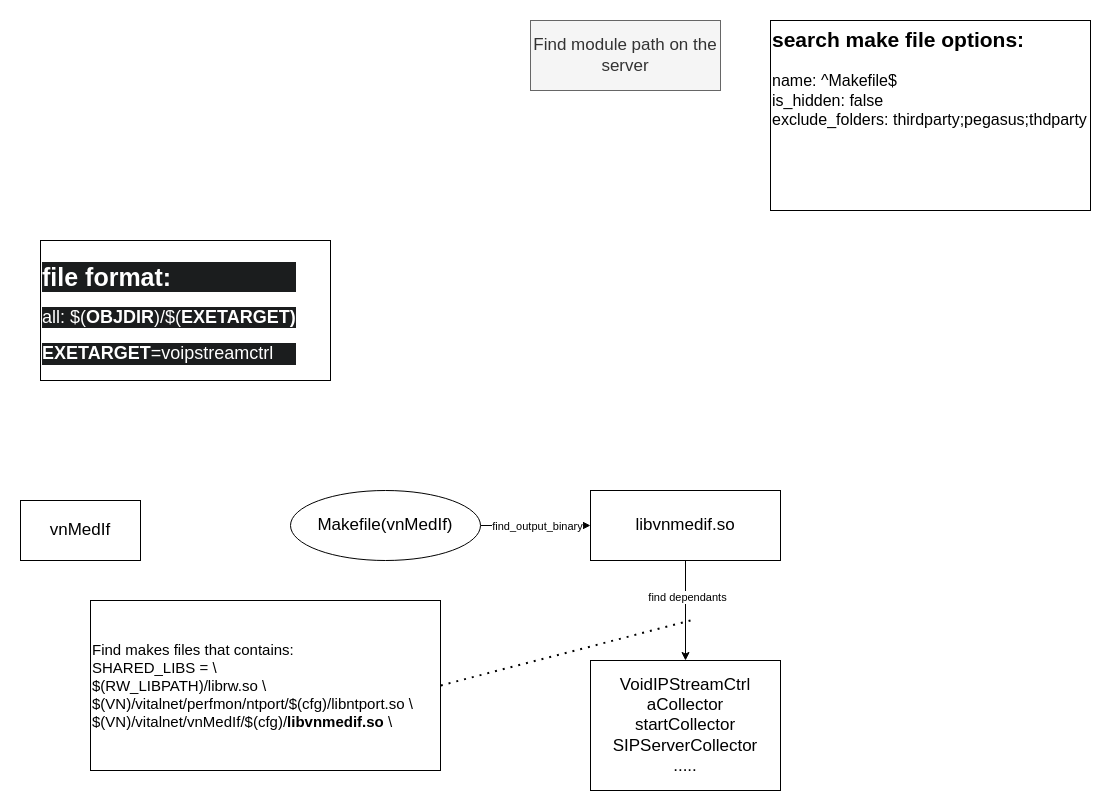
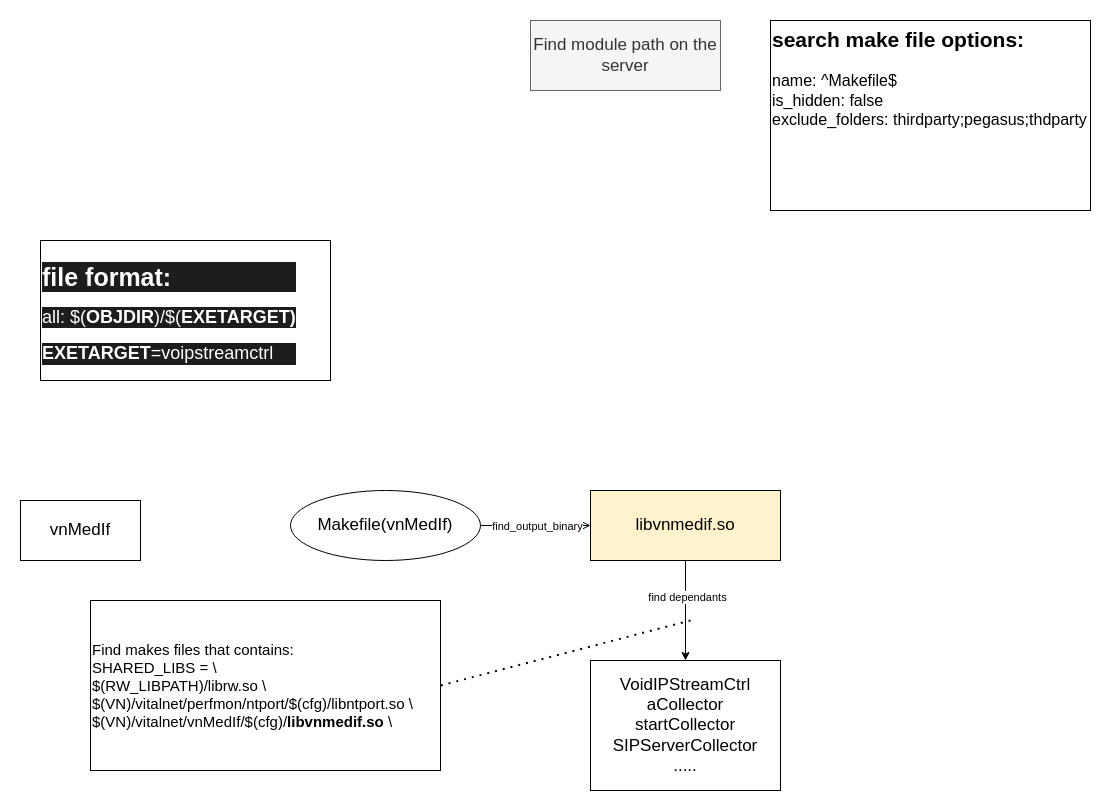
edge "Makefile(vnMedIf)" -> "libvnmedif.so": arrowhead classic -> open
node "libvnmedif.so": fillcolor #ffffff -> #fff2cc
